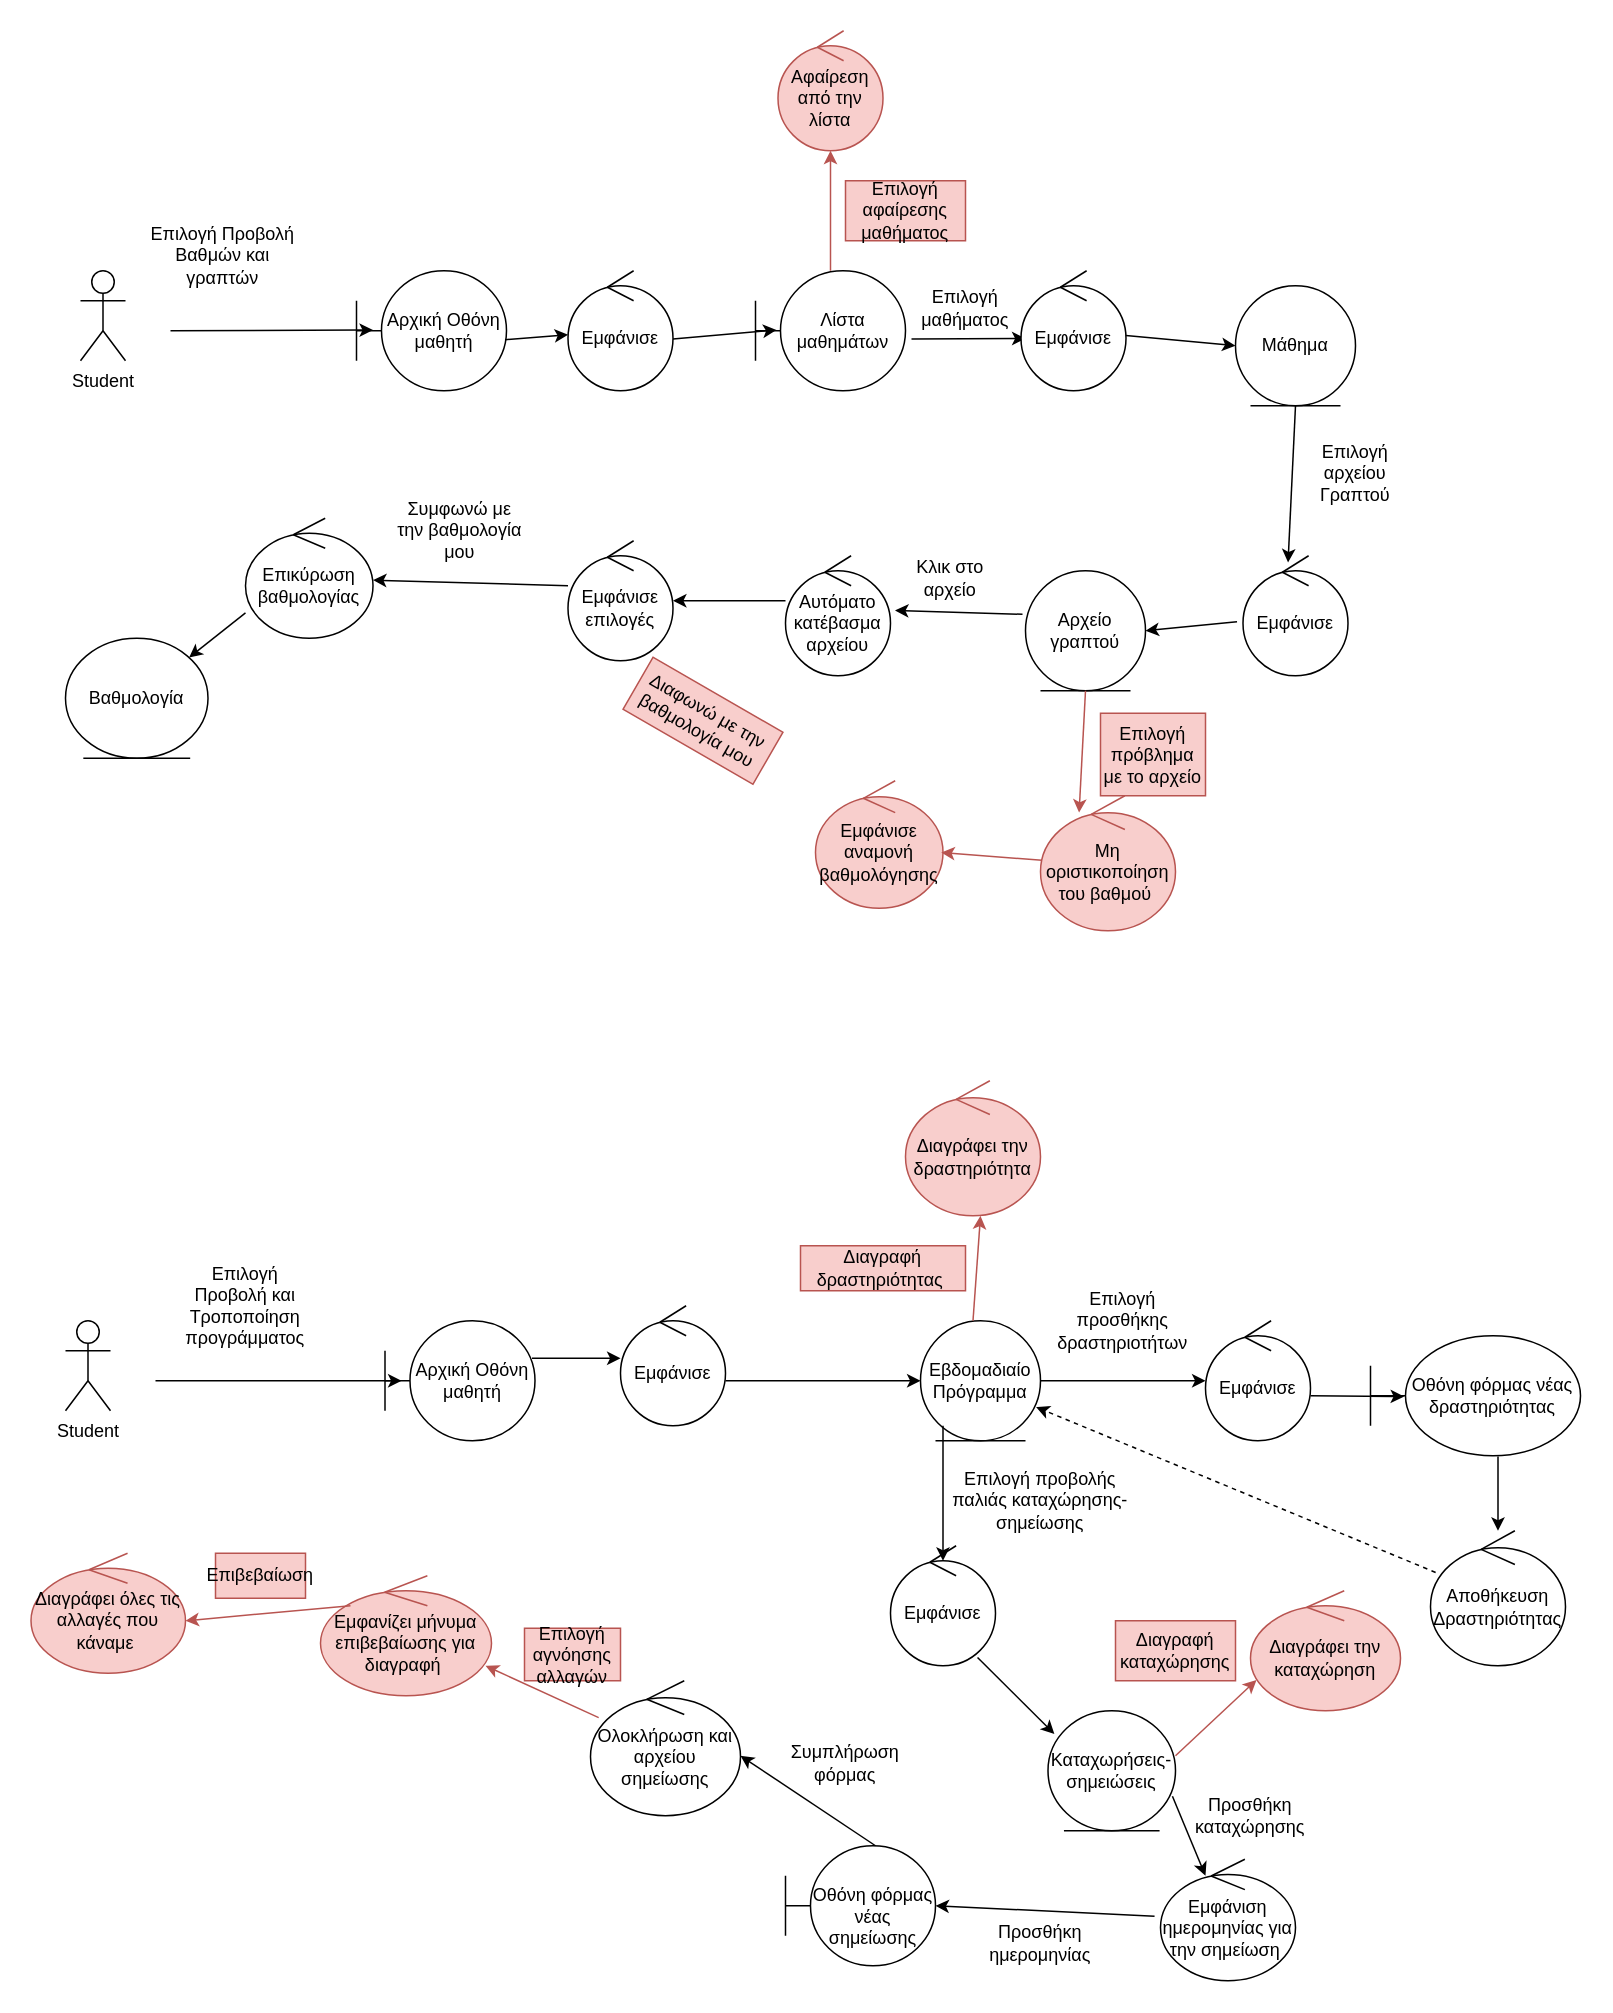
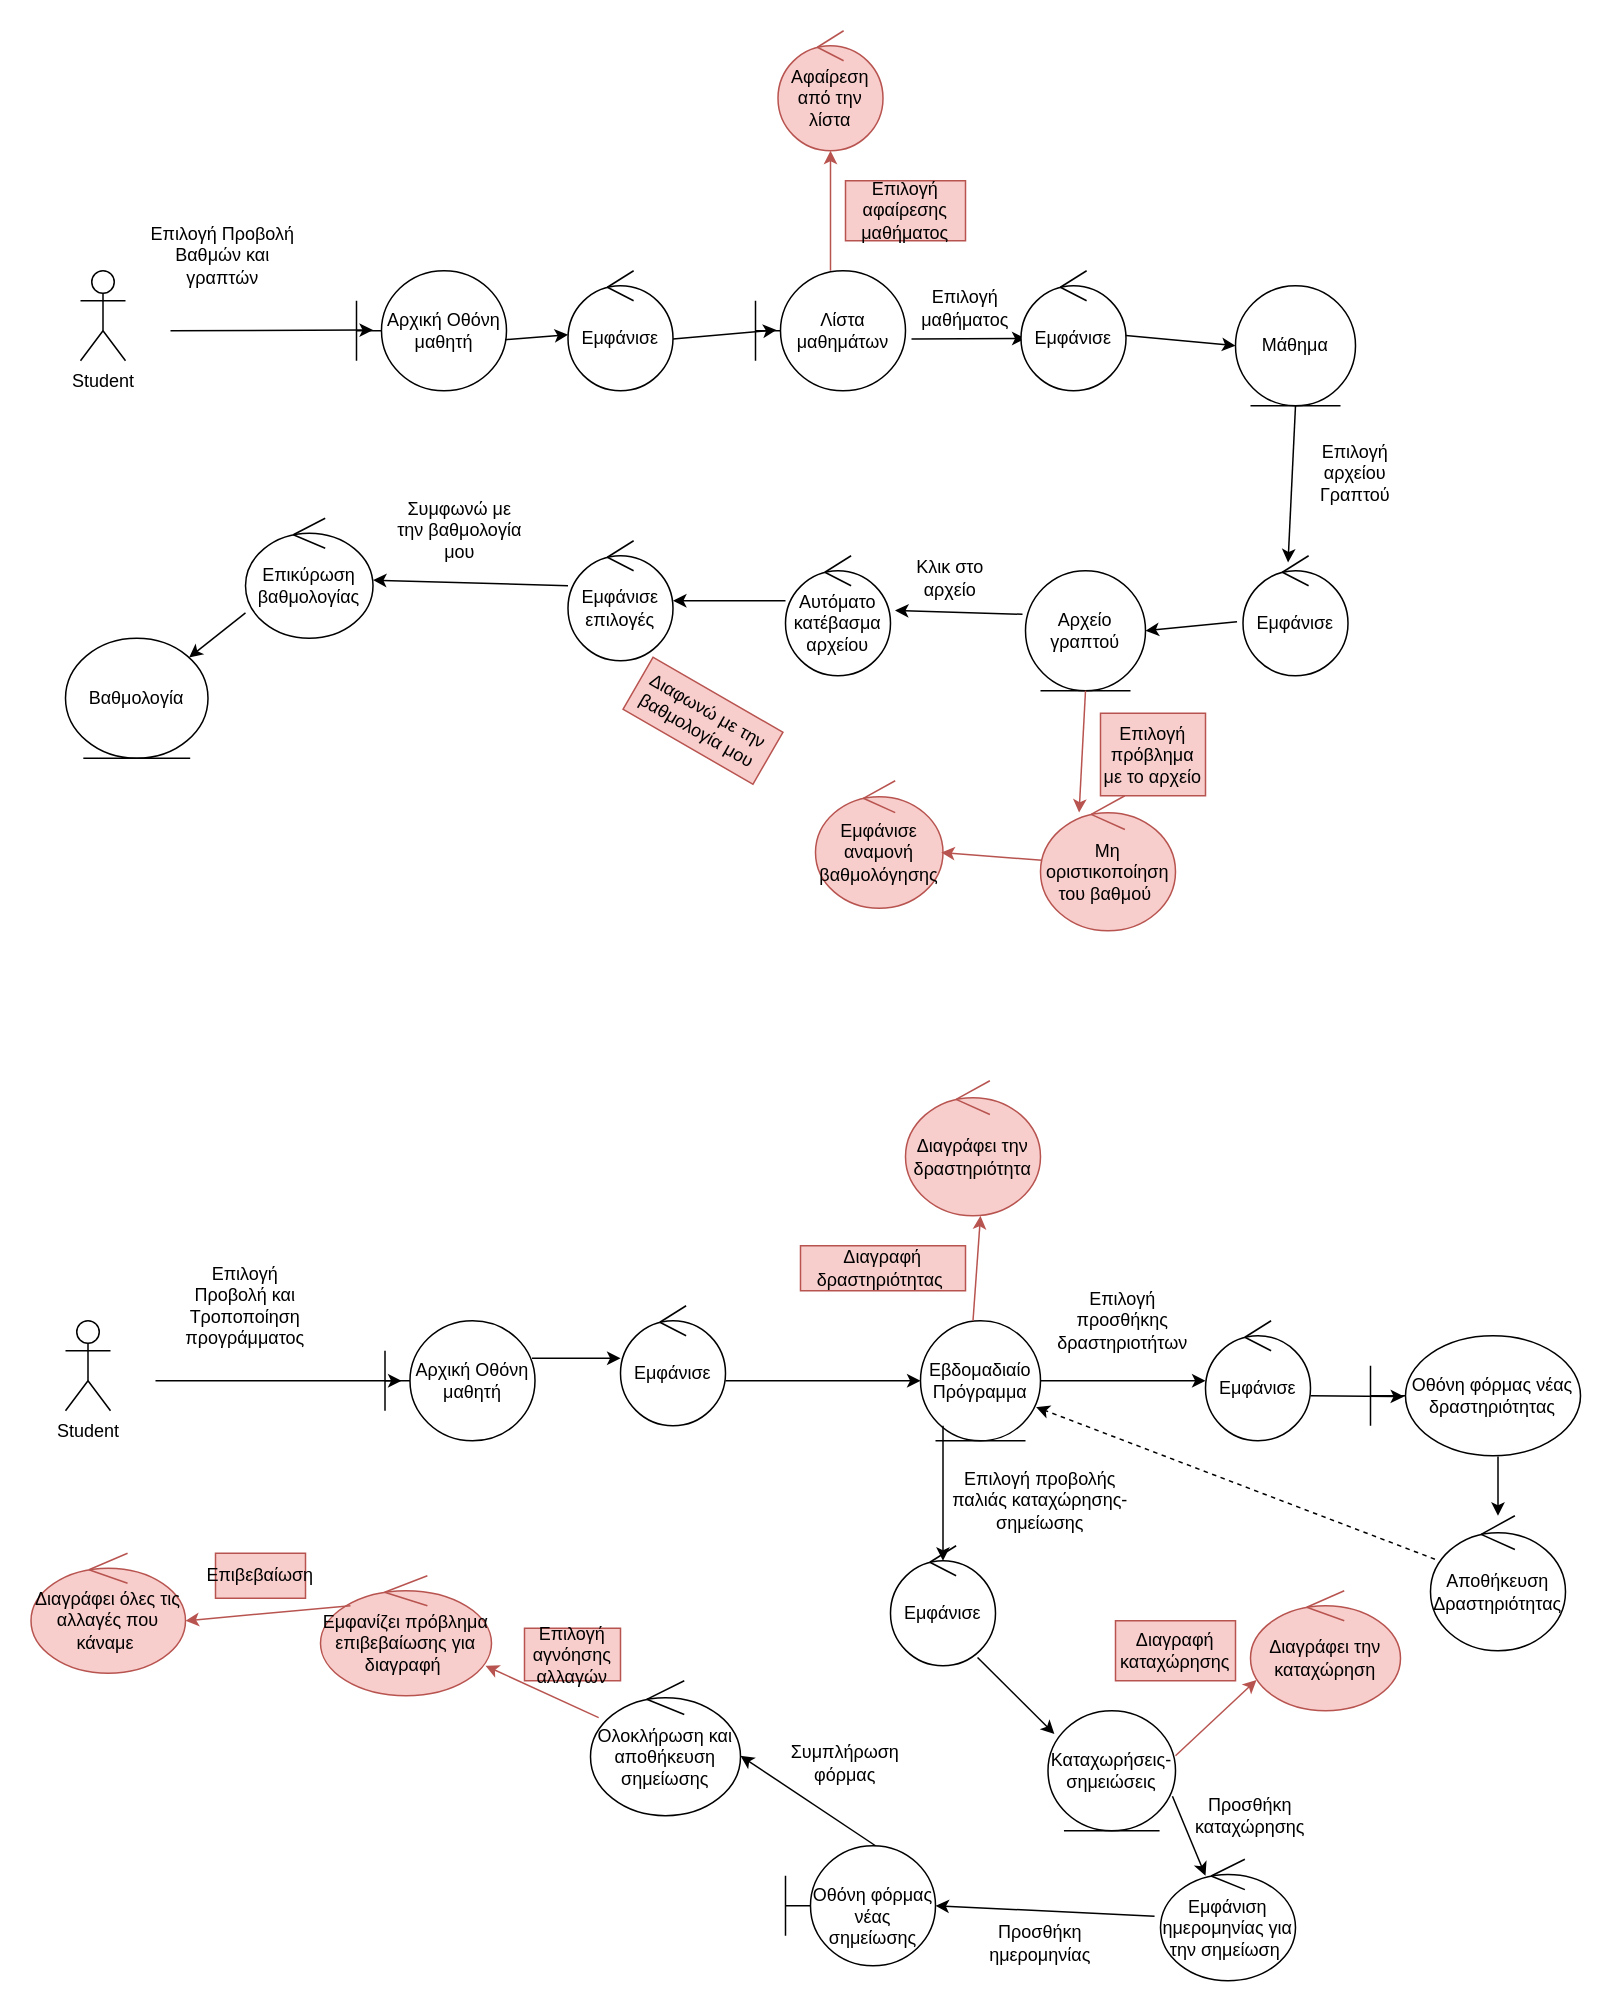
node "Αποθήκευση Δραστηριότητας": moved (1498, 1598) -> (1498, 1583)
node "Εμφανίζει μήνυμα επιβεβαίωσης για διαγραφή": label "Εμφανίζει μήνυμα επιβεβαίωσης για διαγραφή" -> "Εμφανίζει πρόβλημα επιβεβαίωσης για διαγραφή"
node "Ολοκλήρωση και αρχείου σημείωσης": label "Ολοκλήρωση και αρχείου σημείωσης" -> "Ολοκλήρωση και αποθήκευση σημείωσης"
